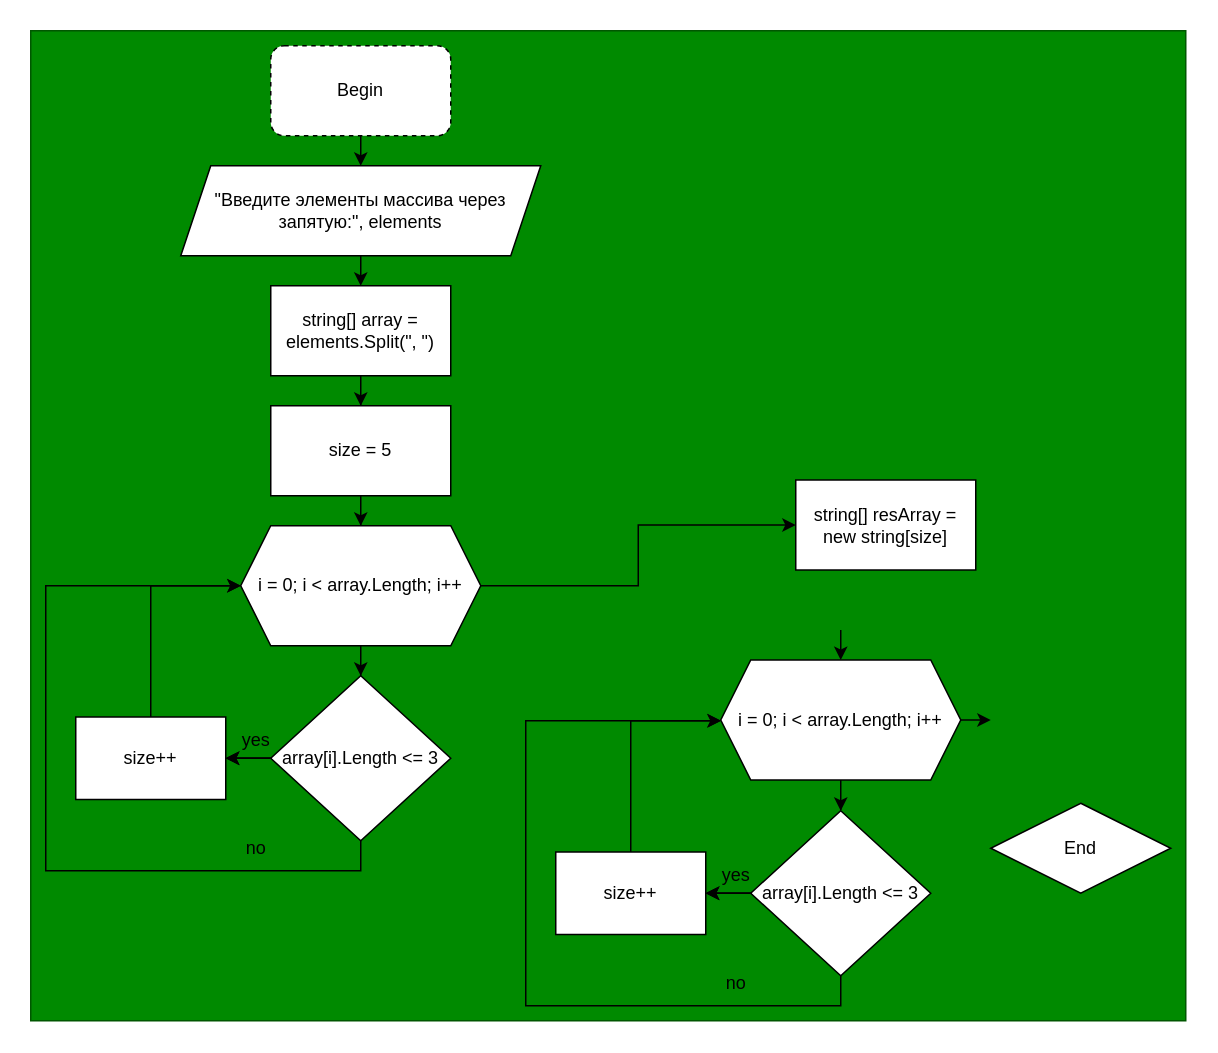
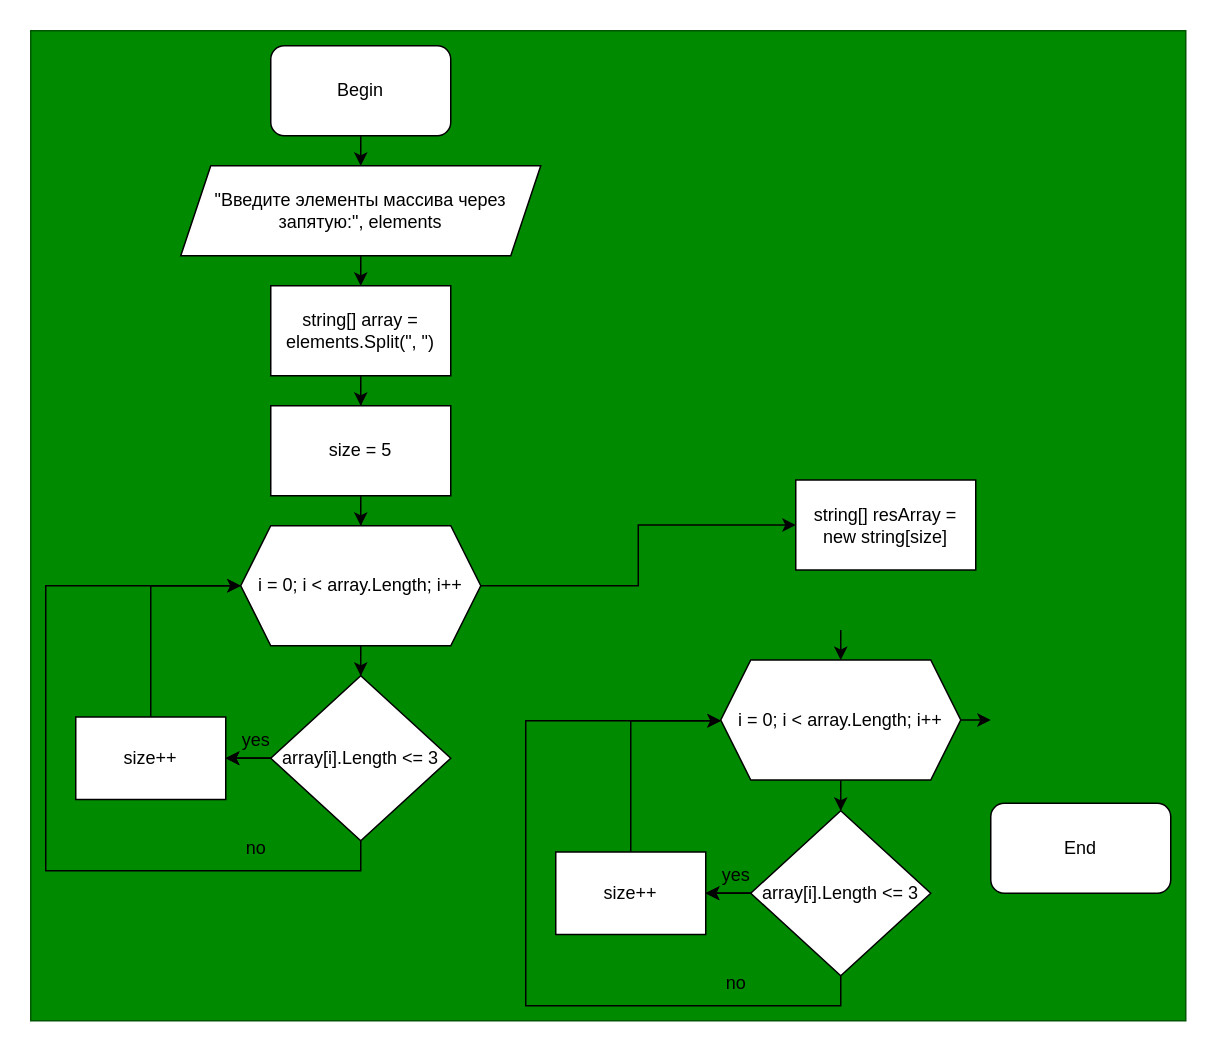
node "Begin": style dashed -> solid
node "End": shape diamond -> rounded rectangle
